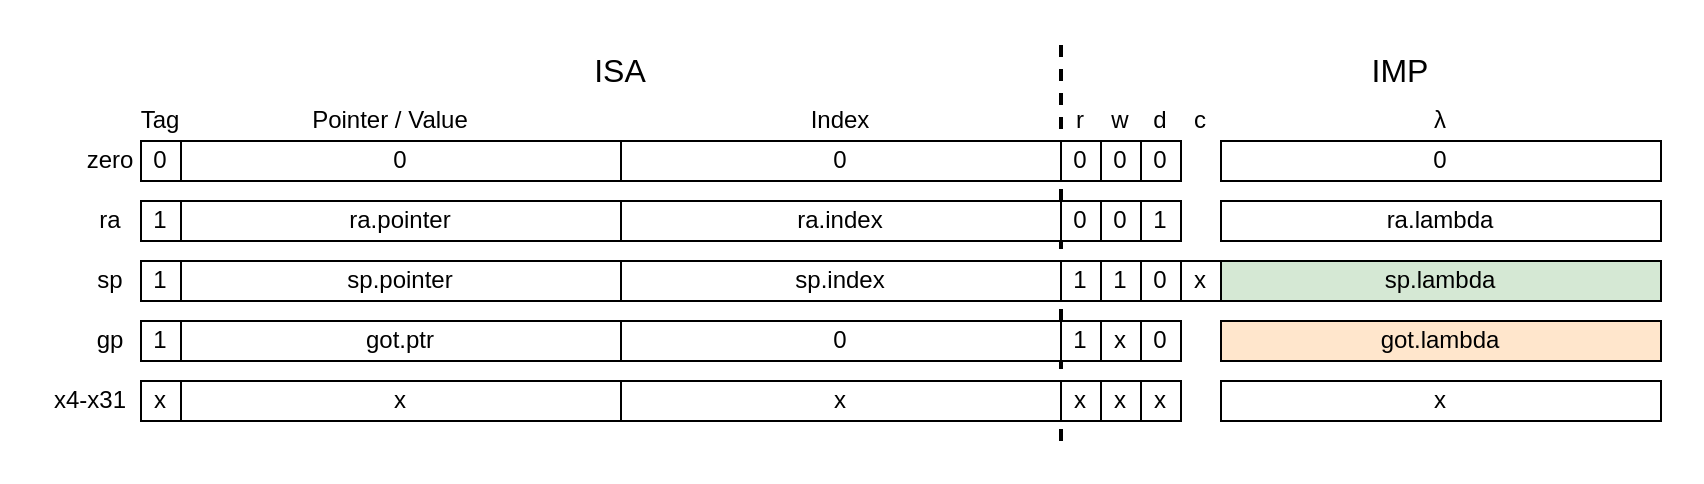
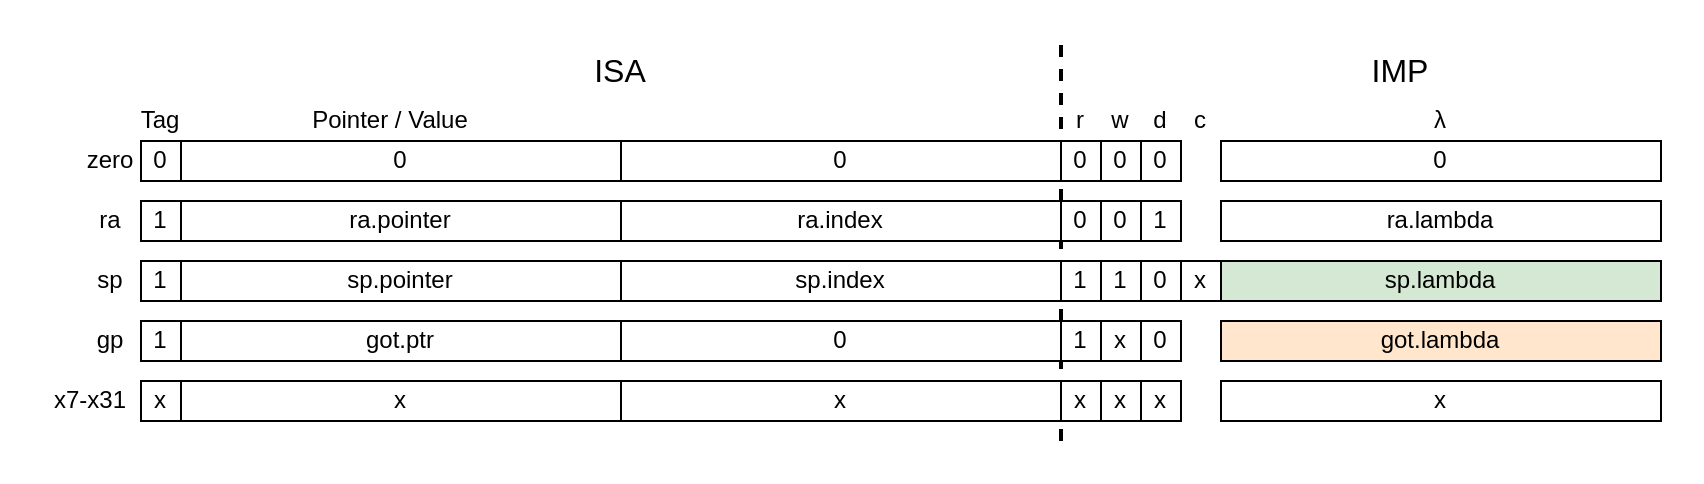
node "Index": removed
node "x4-x31": label "x4-x31" -> "x7-x31"
